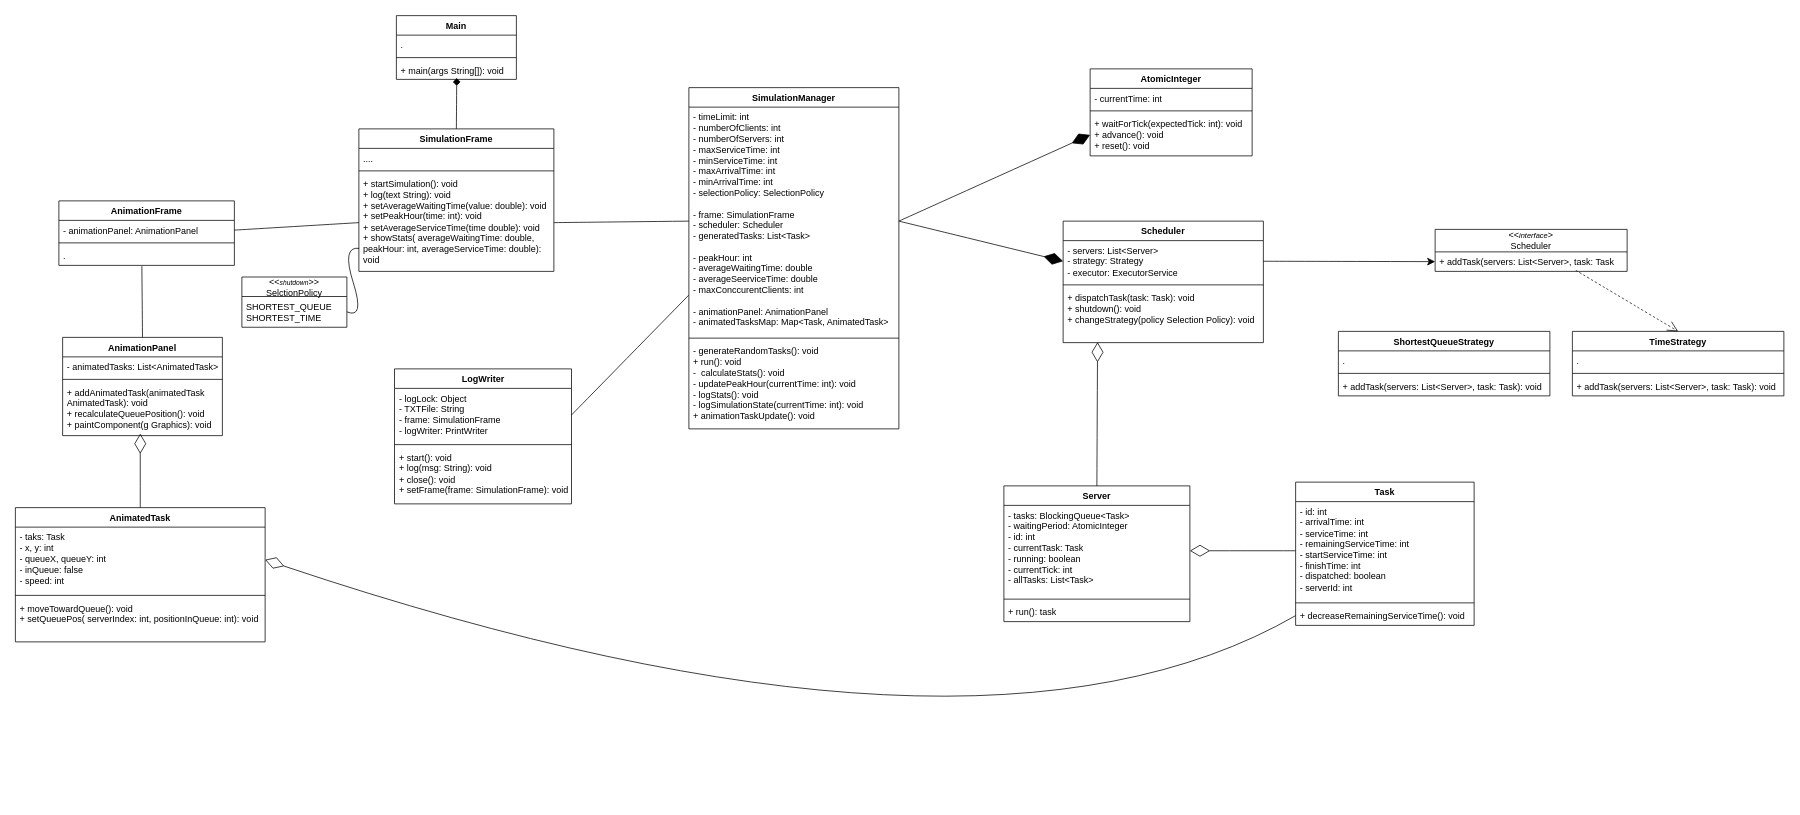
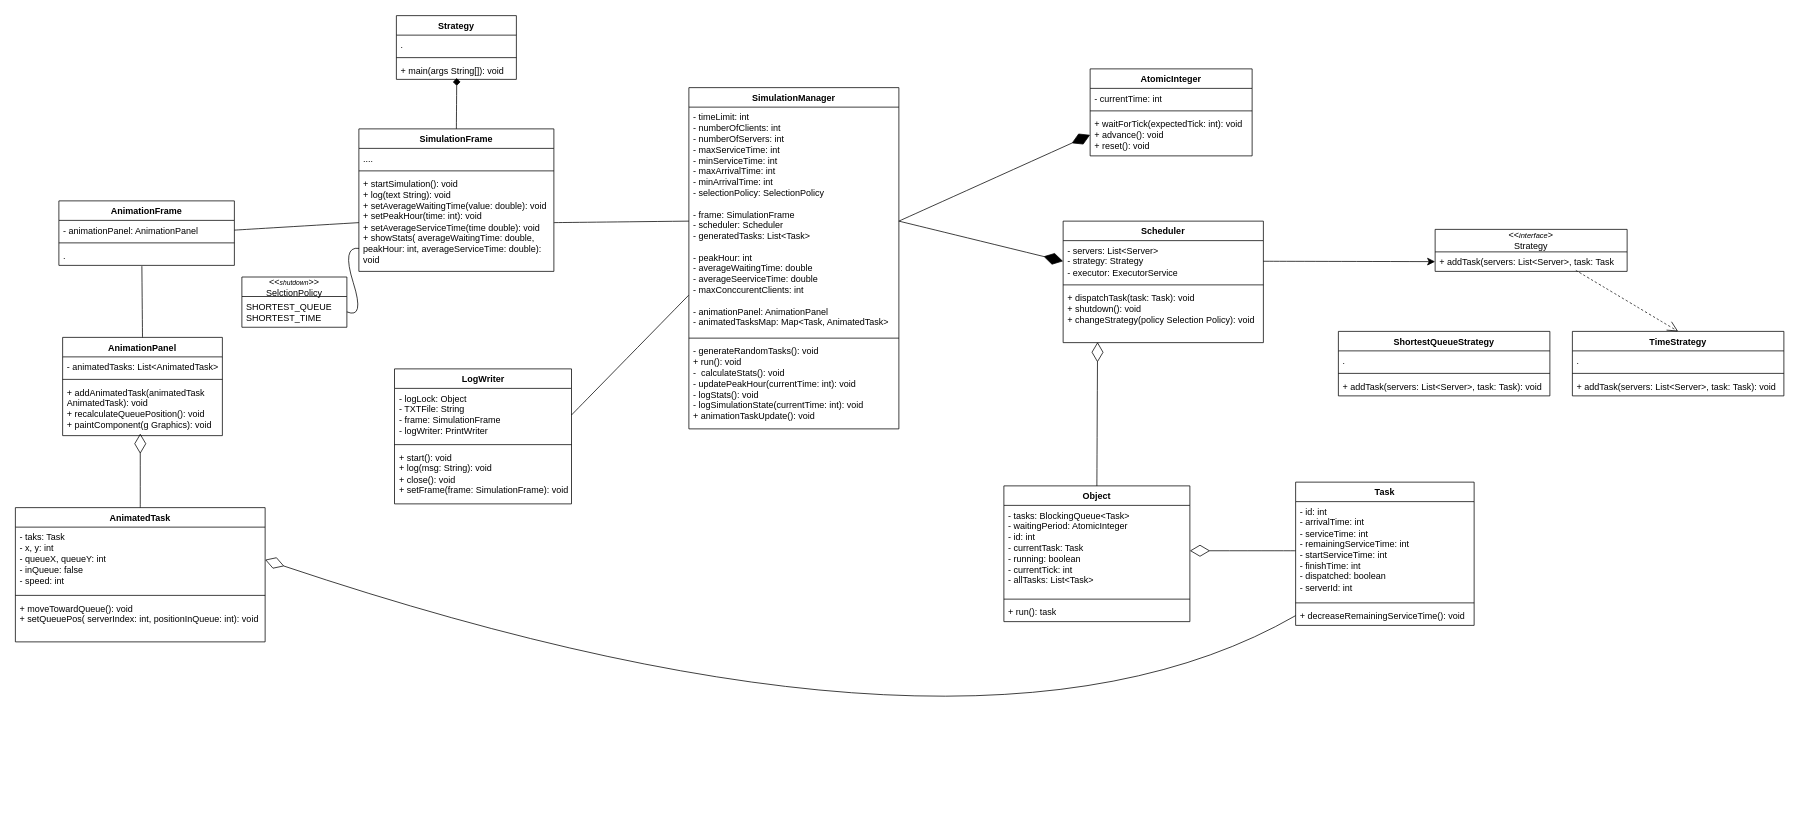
node "Main": label "Main" -> "Strategy"
node "<<interface> Scheduler": label "<<interface> Scheduler" -> "<<interface> Strategy"
node "Server": label "Server" -> "Object"
